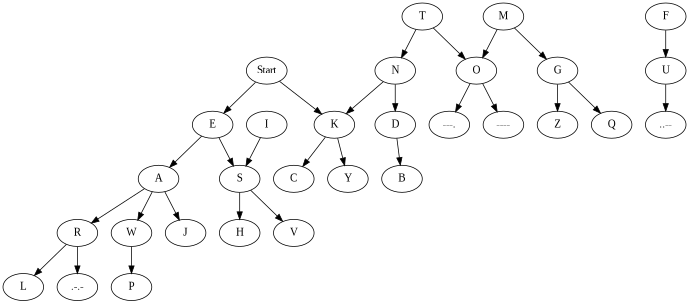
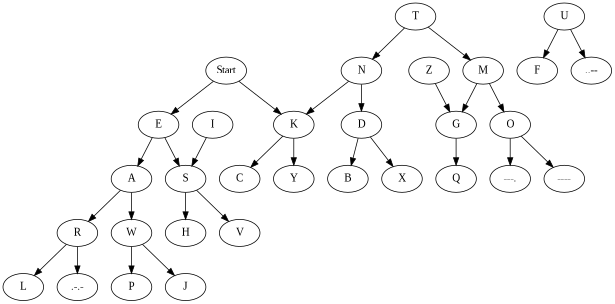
edge "F" -> "U": reversed
edge "T" -> "O": now "T" -> "M"
edge "G" -> "Z": reversed
node "X": added
edge "A" -> "J": now "W" -> "J"
